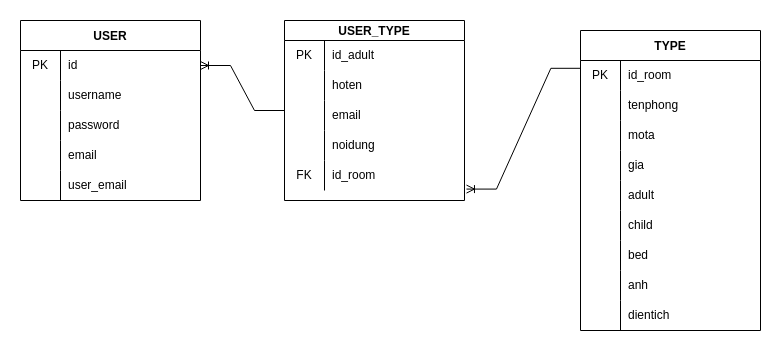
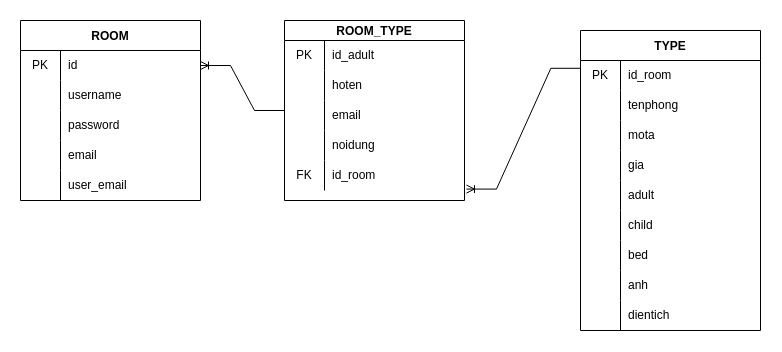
node "USER_TYPE": label "USER_TYPE" -> "ROOM_TYPE"
node "USER": label "USER" -> "ROOM"
